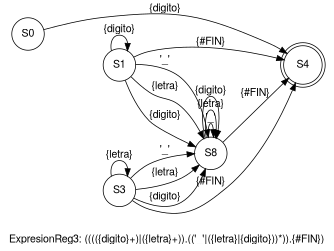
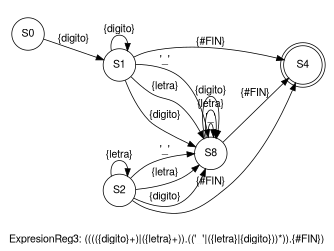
edge "S0" -> "S4": now "S0" -> "S1"
node "S3": label "S3" -> "S2"
